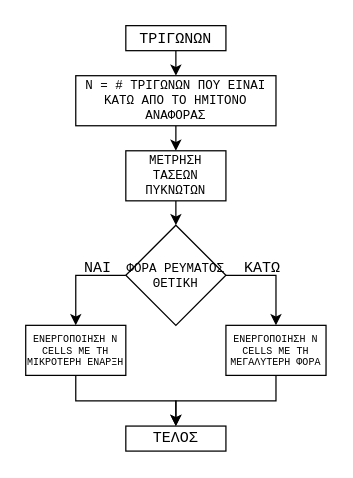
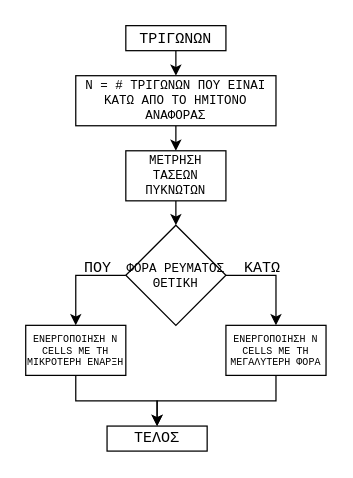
node "ΝΑΙ": label "ΝΑΙ" -> "ΠΟΥ"
node "ΤΕΛΟΣ": moved (176, 438) -> (157, 438)
